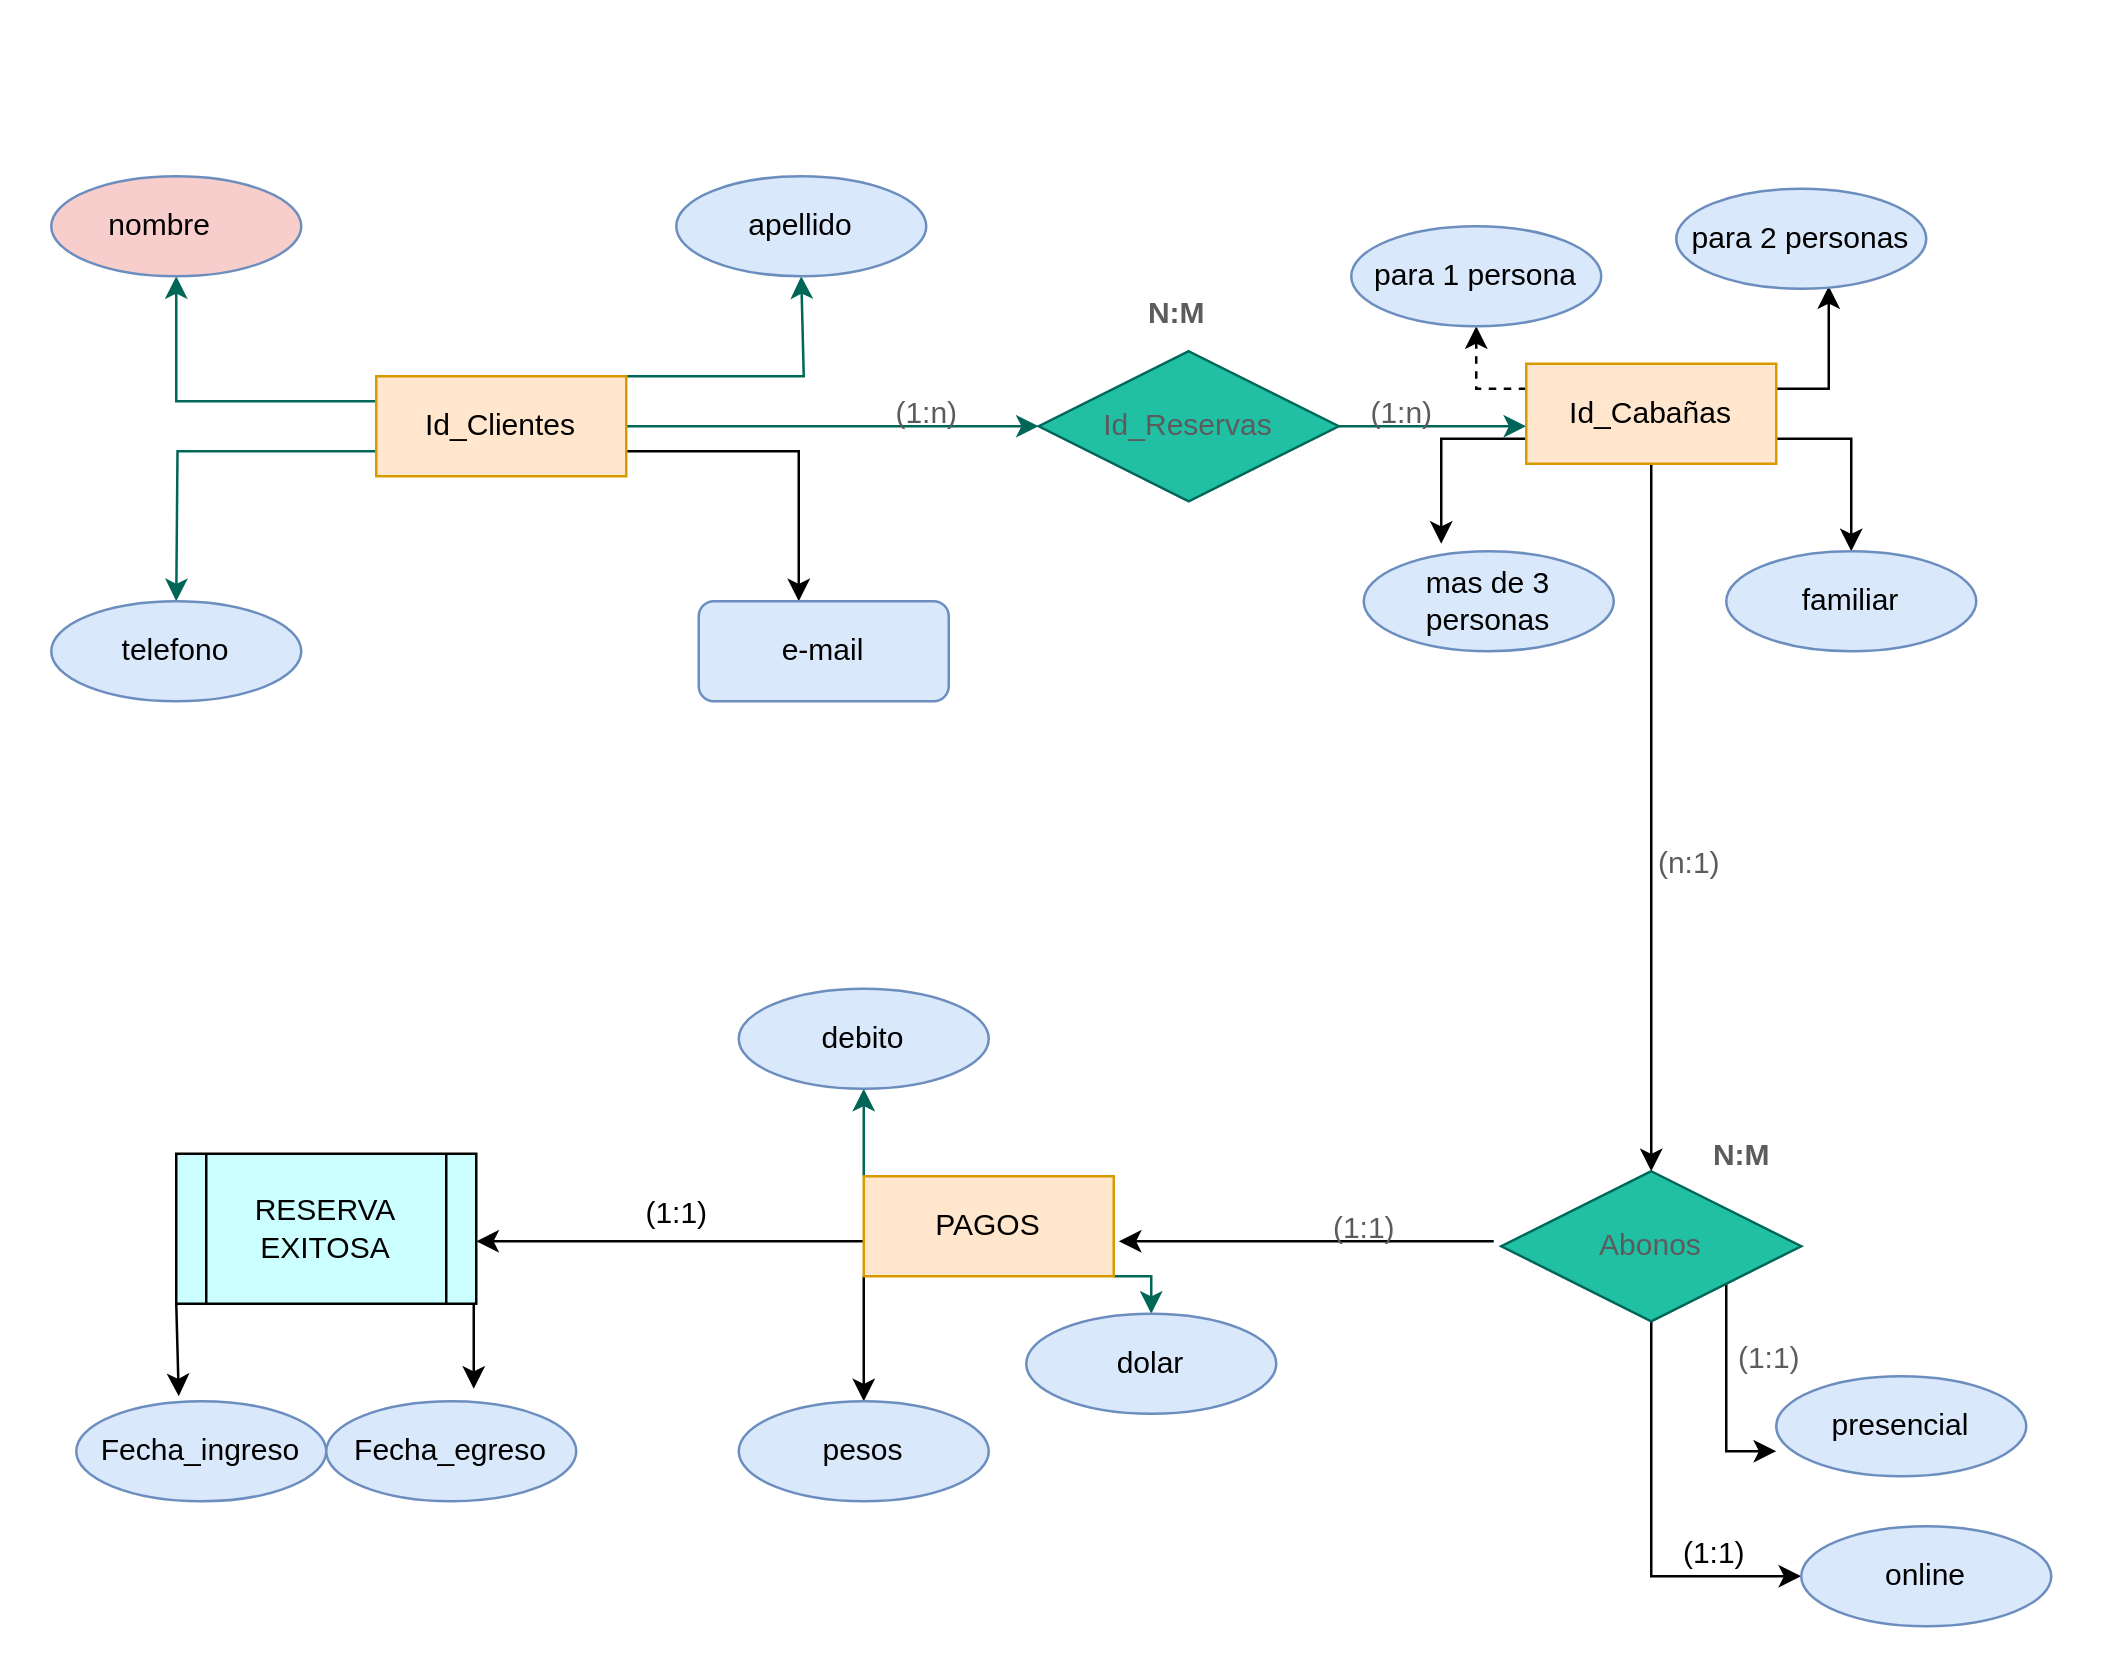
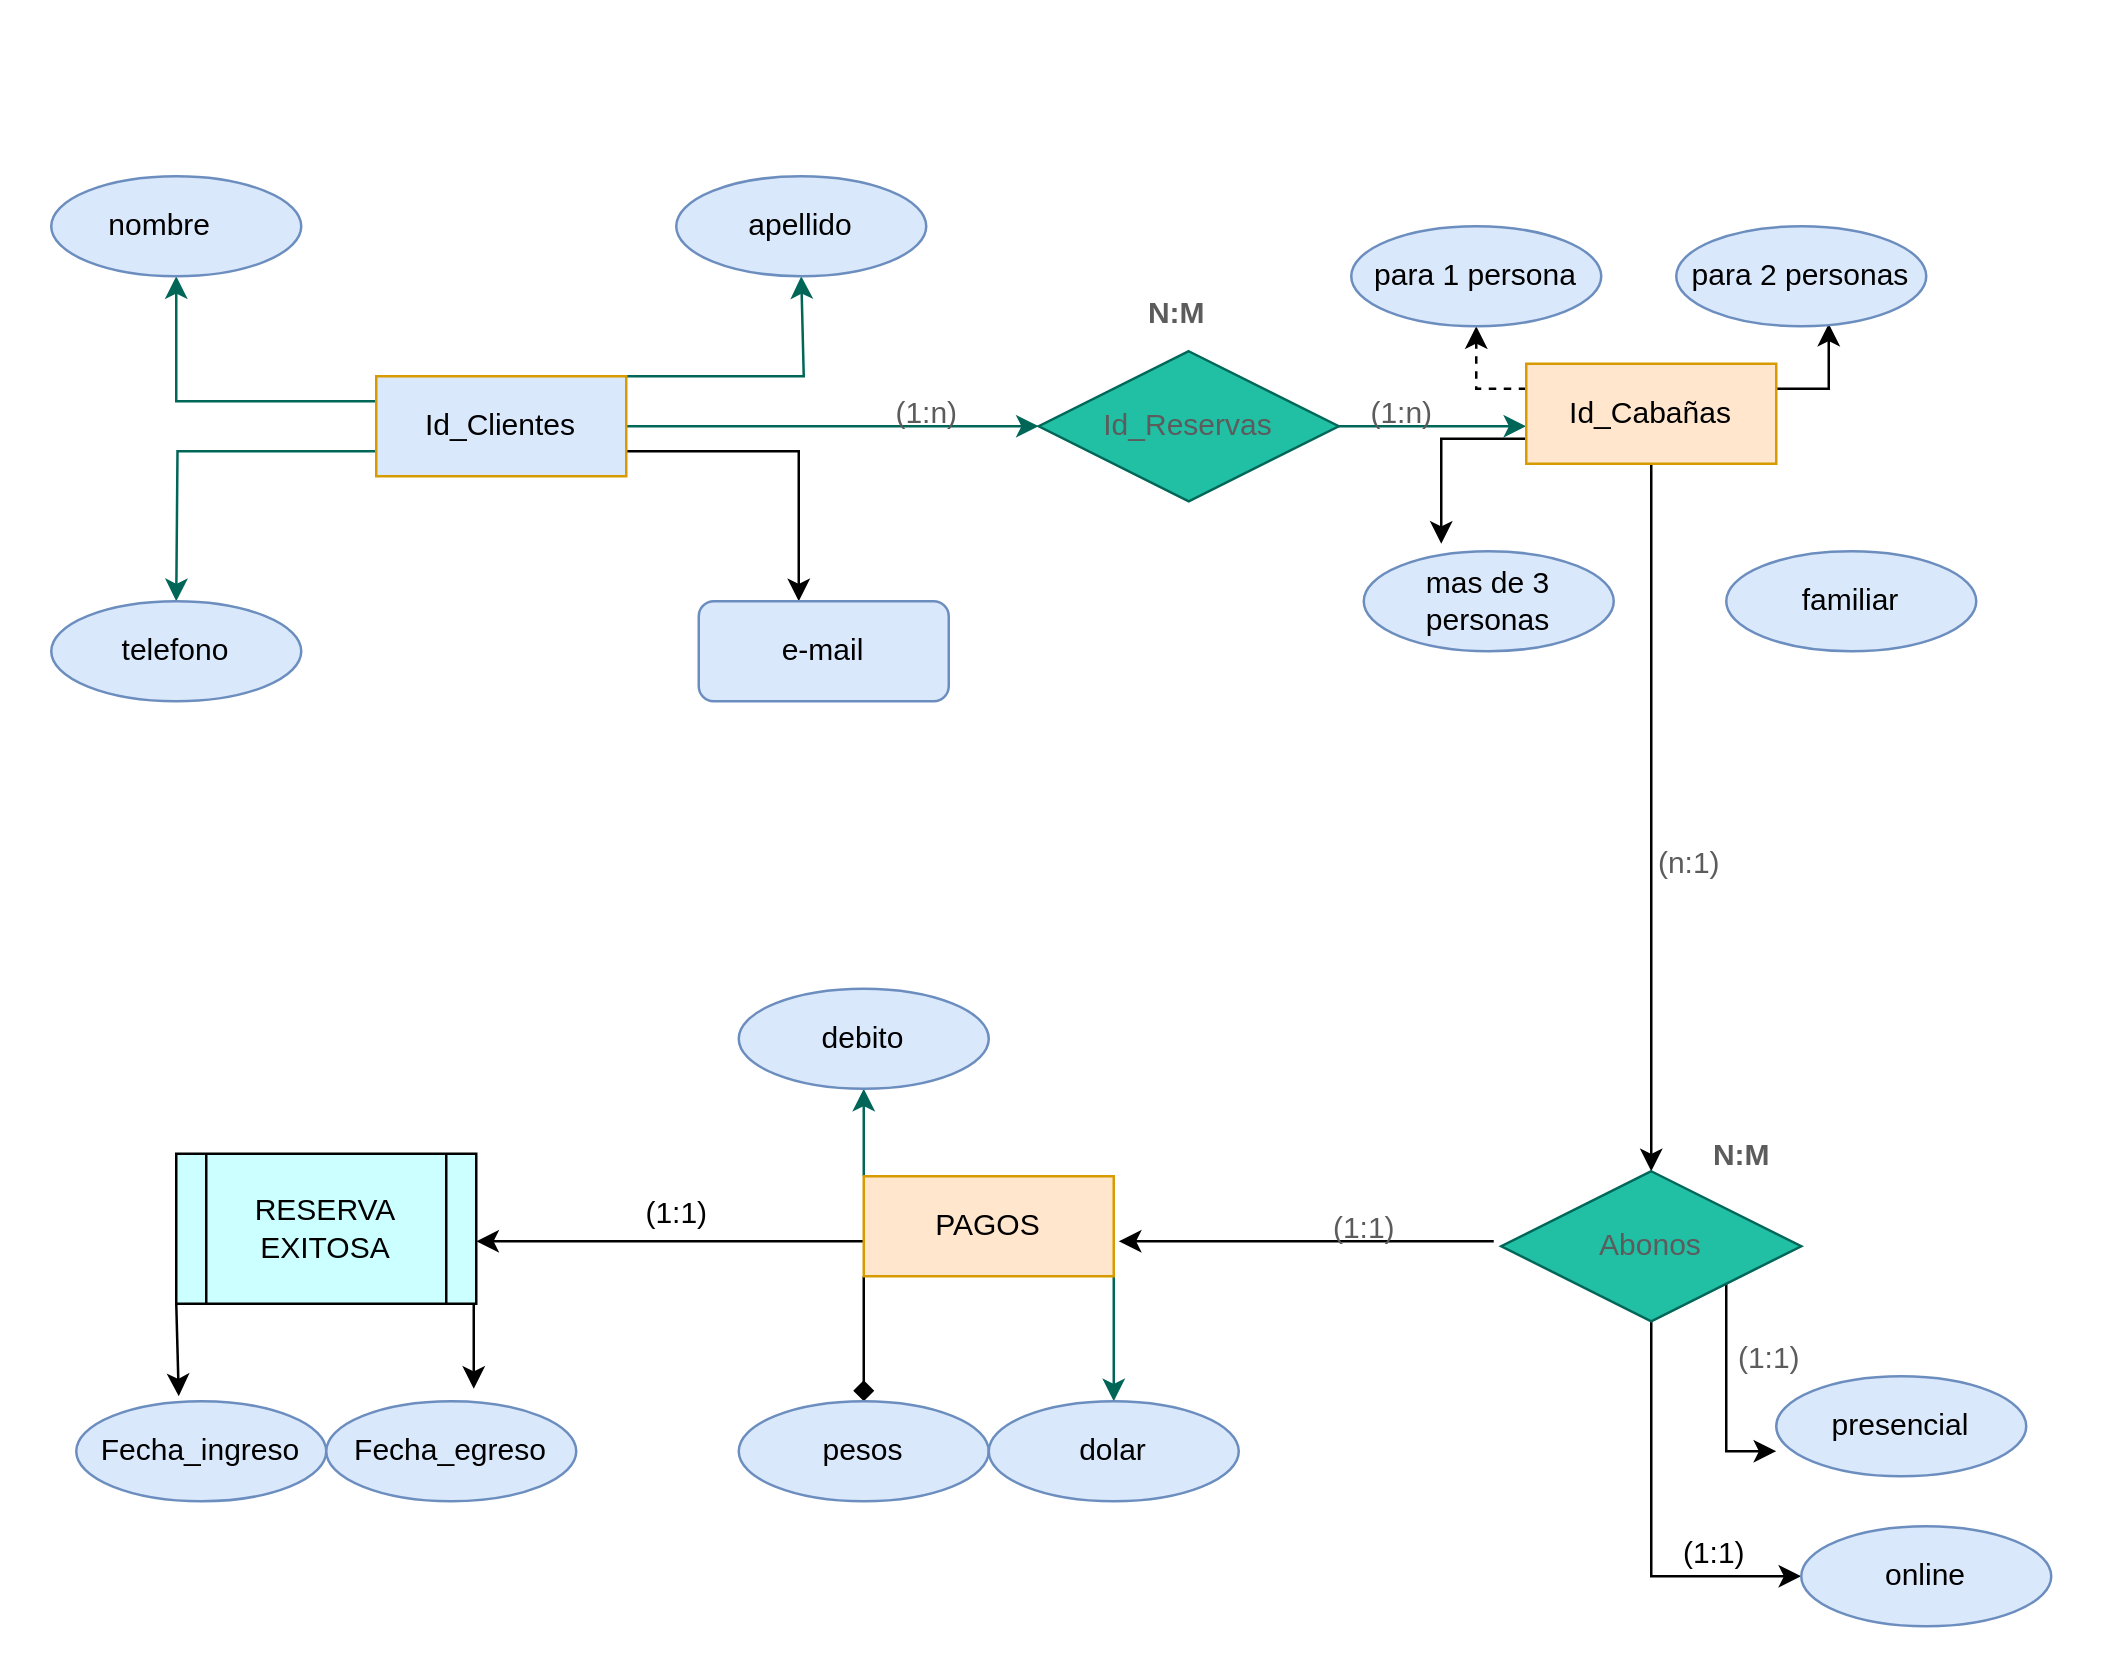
node "nombre": fillcolor #f8cecc -> #dae8fc
node "para 2 personas": moved (1801, 239) -> (1801, 276)
node "Id_Clientes": fillcolor #ffe6cc -> #dae8fc
edge "Id_Cabañas" -> "familiar": removed
node "dolar": moved (1151, 1364) -> (1114, 1451)
edge "PAGOS" -> "pesos": arrowhead classic -> diamond
